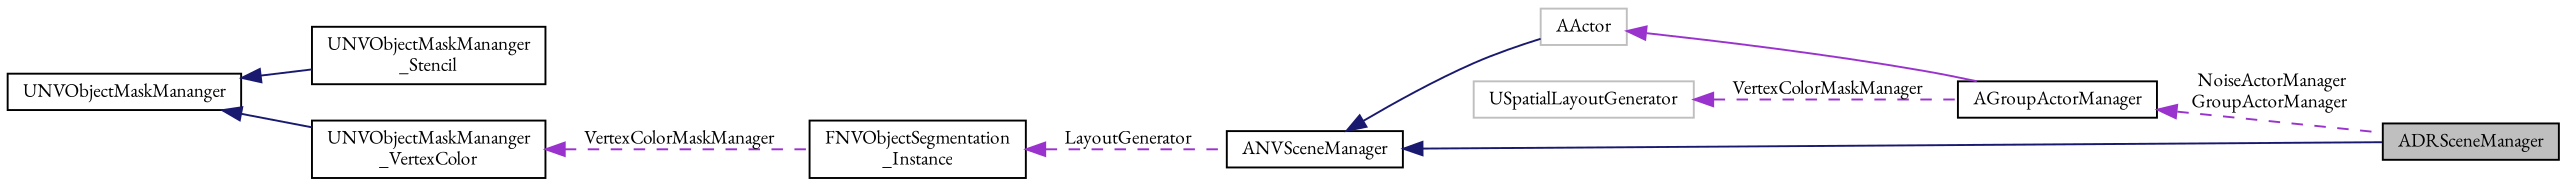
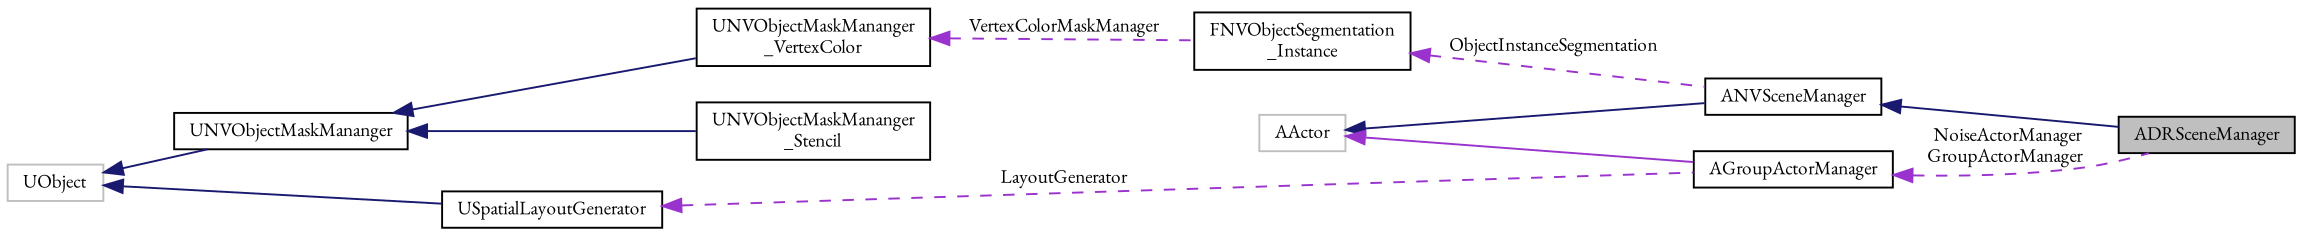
edge "AActor" -> "ANVSceneManager": reversed
edge "AGroupActorManager" -> "USpatialLayoutGenerator": label " VertexColorMaskManager" -> " LayoutGenerator"
node "USpatialLayoutGenerator": color grey75 -> black
edge "ANVSceneManager" -> "FNVObjectSegmentation _Instance": label " LayoutGenerator" -> " ObjectInstanceSegmentation"
node "UObject": added
